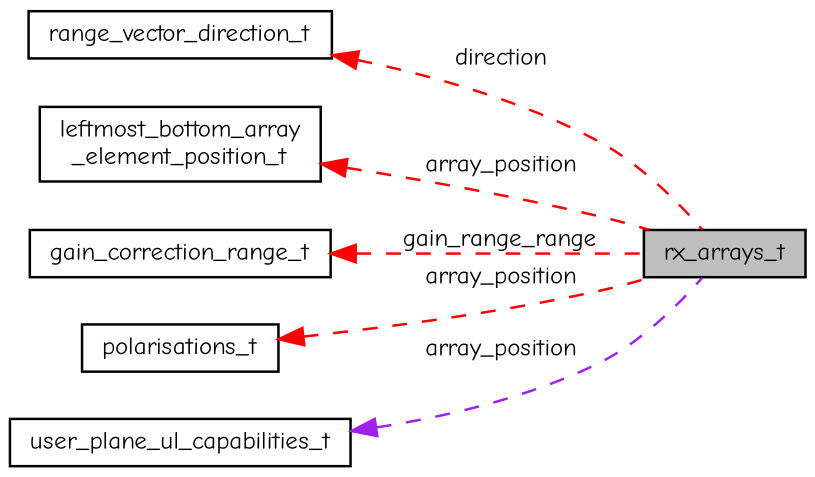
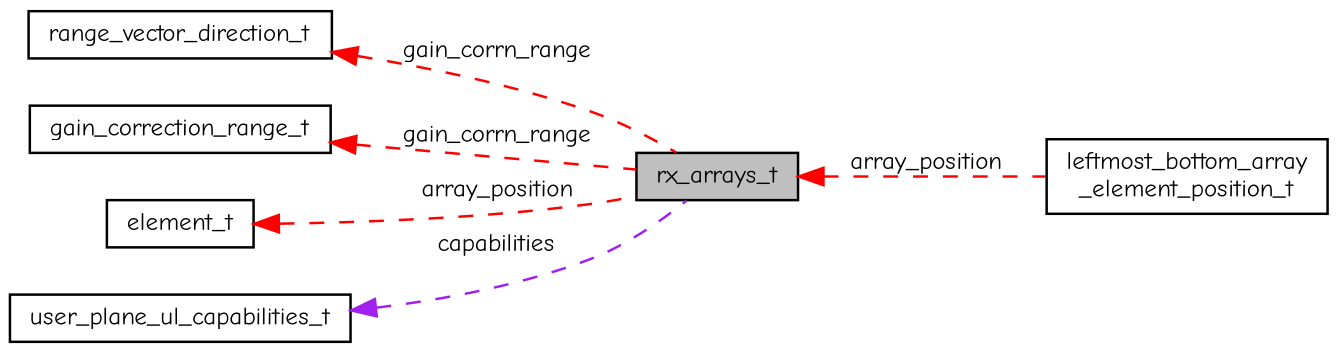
edge "rx_arrays_t" -> "range_vector_direction_t": label " direction" -> " gain_corrn_range"
edge "rx_arrays_t" -> "leftmost_bottom_array _element_position_t": reversed
edge "rx_arrays_t" -> "gain_correction_range_t": label " gain_range_range" -> " gain_corrn_range"
node "polarisations_t": label "polarisations_t" -> "element_t"
edge "rx_arrays_t" -> "user_plane_ul_capabilities_t": label " array_position" -> " capabilities"
